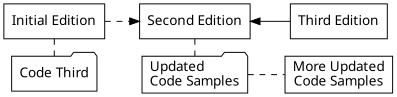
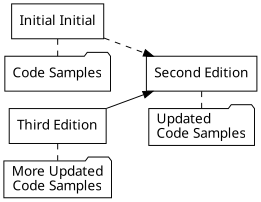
node "Initial Edition": label "Initial Edition" -> "Initial Initial"
node "Code Third": label "Code Third" -> "Code Samples"
edge "Updated Code Samples" -- "More Updated Code Samples": now "Third Edition" -- "More Updated Code Samples"
node "More Updated Code Samples": shape box -> folder
